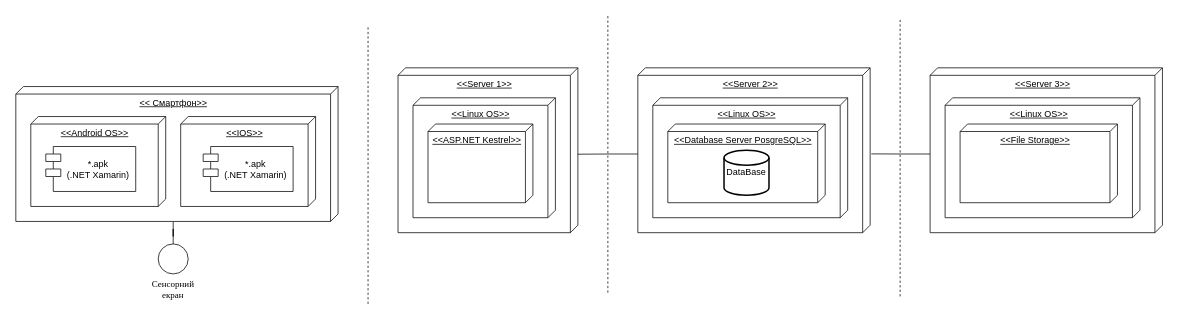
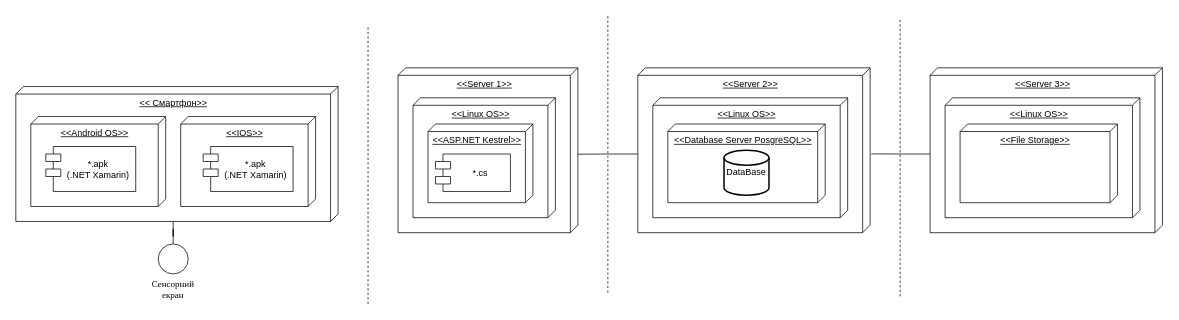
node "*.cs": added
